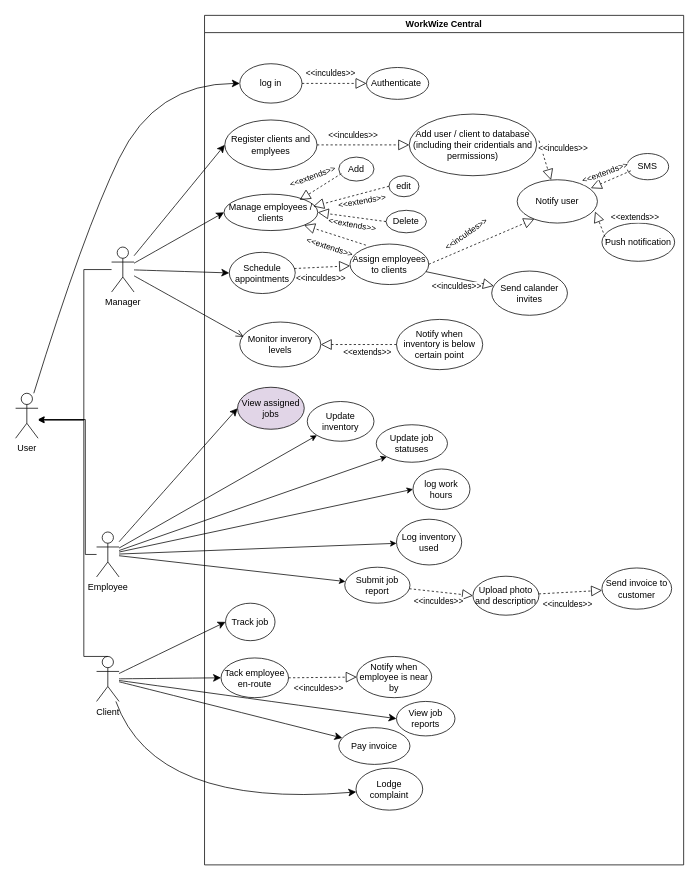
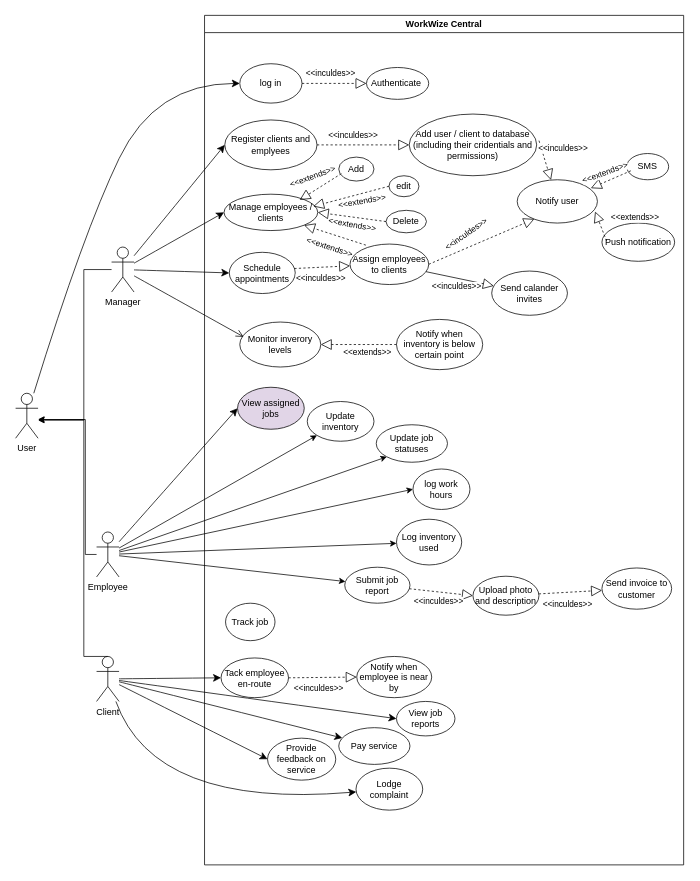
edge "Client" -> "Track job": removed
edge "Client" -> "Provide feedback on service": added
node "Pay invoice": label "Pay invoice" -> "Pay service"
node "Provide feedback on service": added
